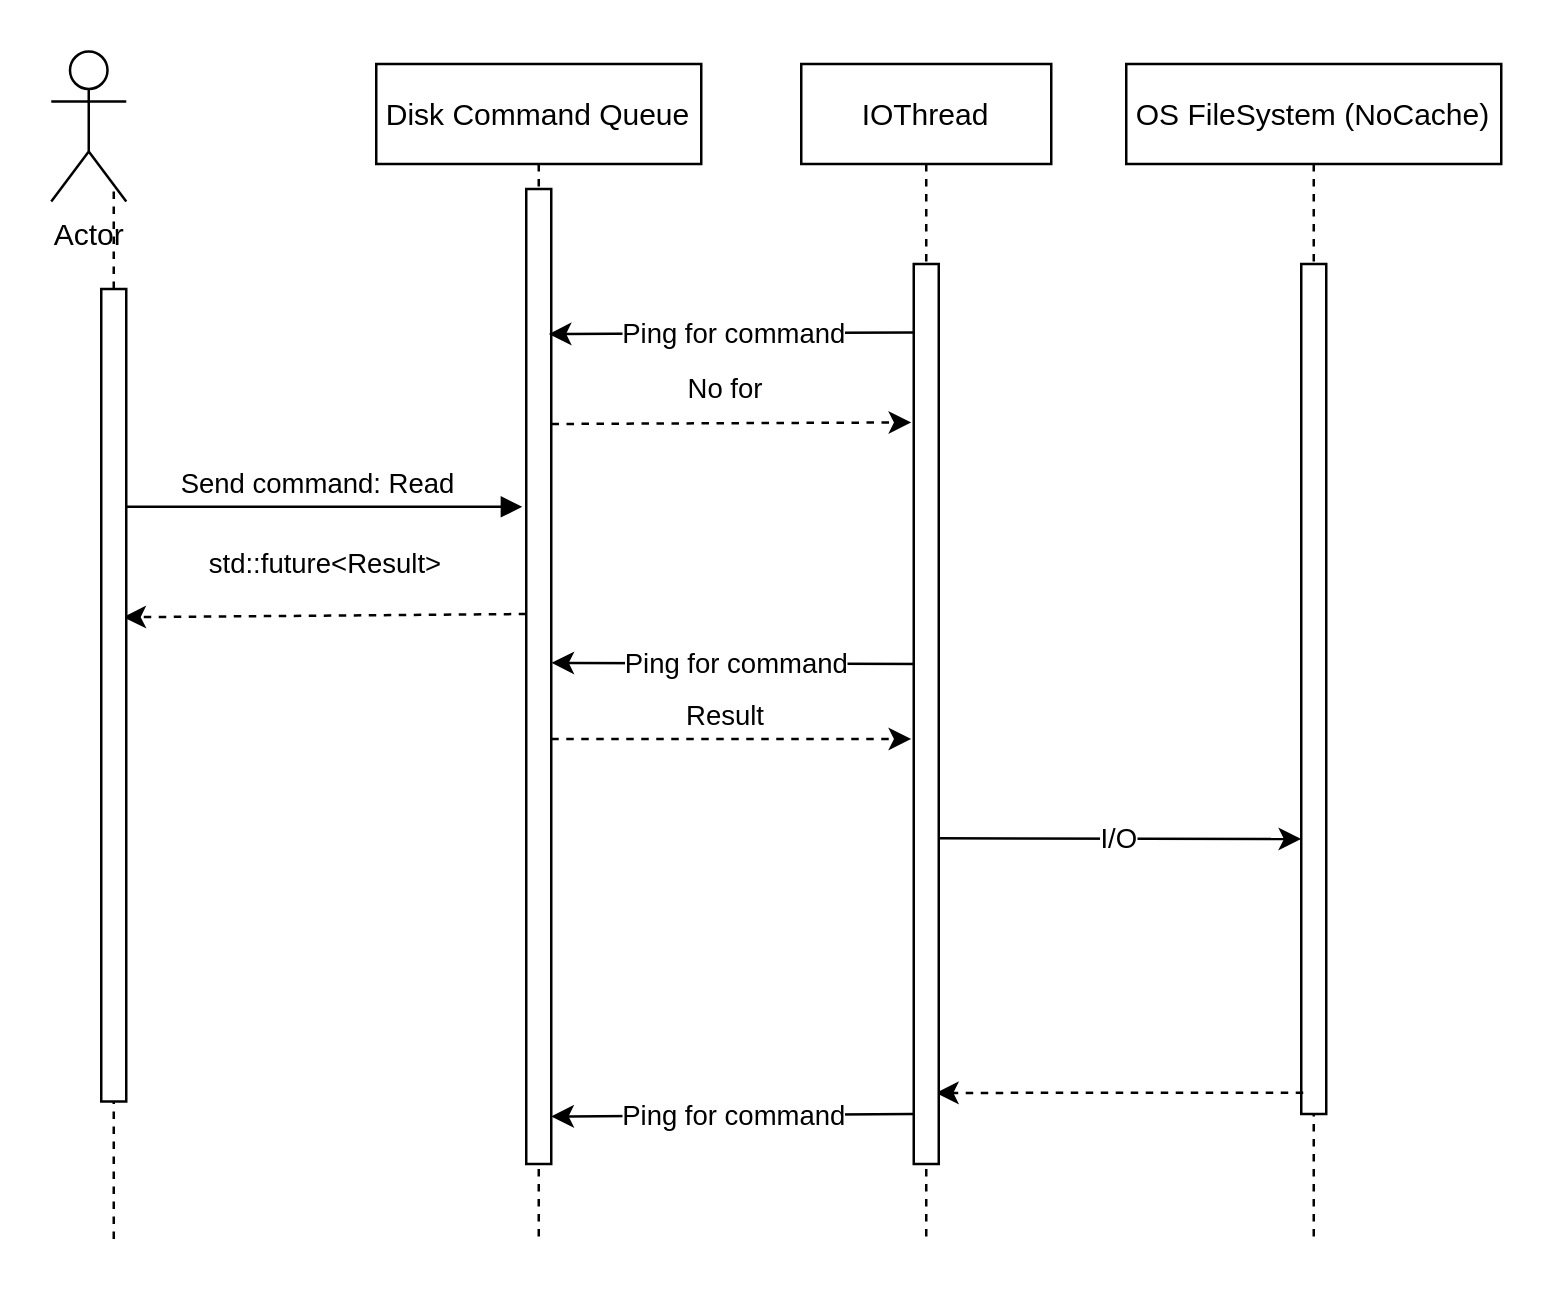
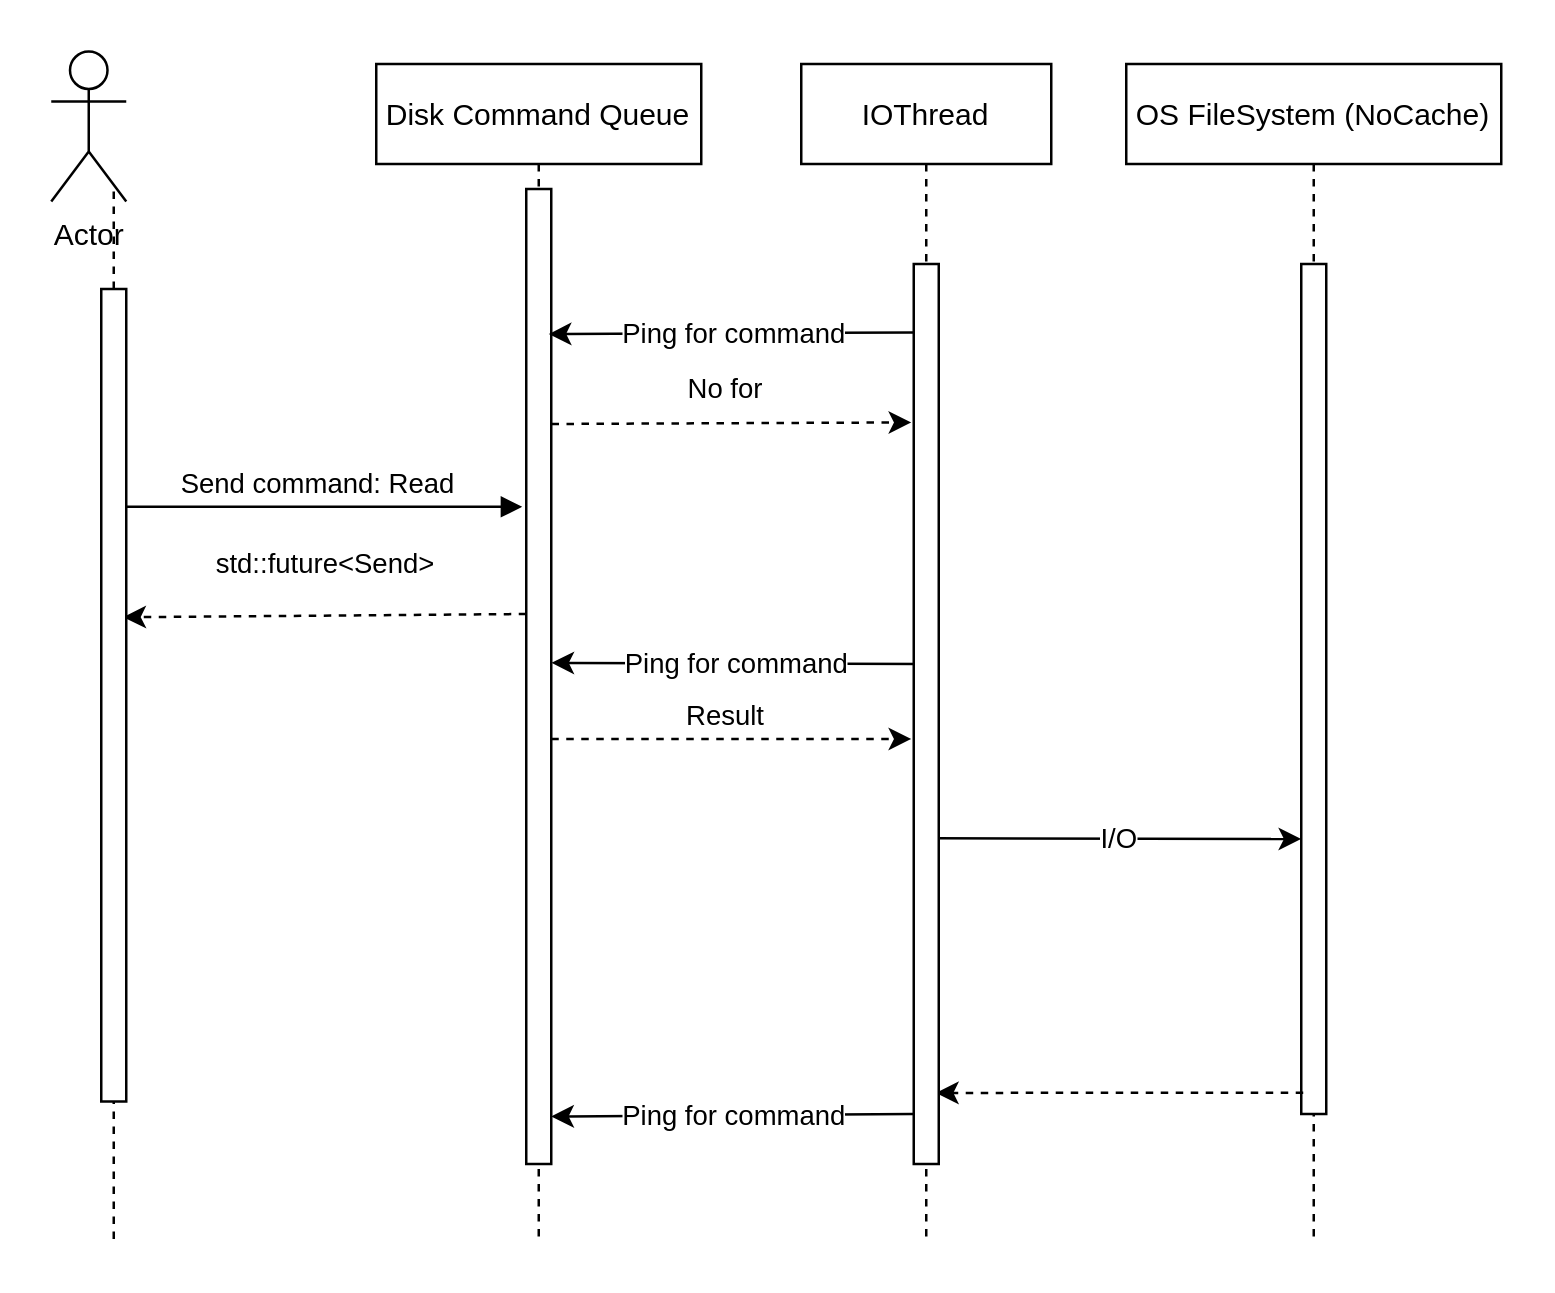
node "std::future<Result>": label "std::future<Result>" -> "std::future<Send>"
